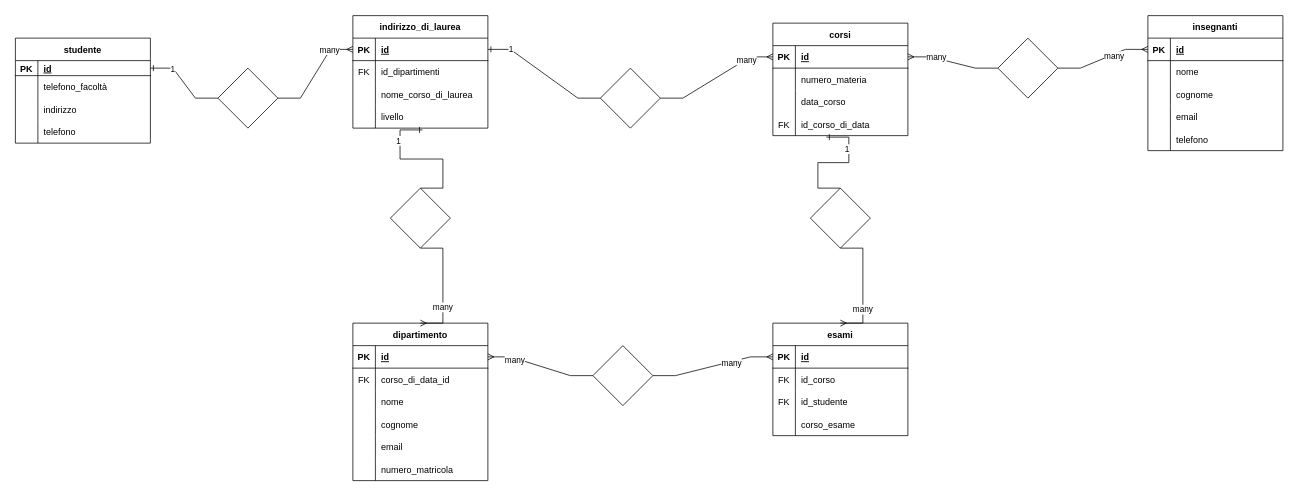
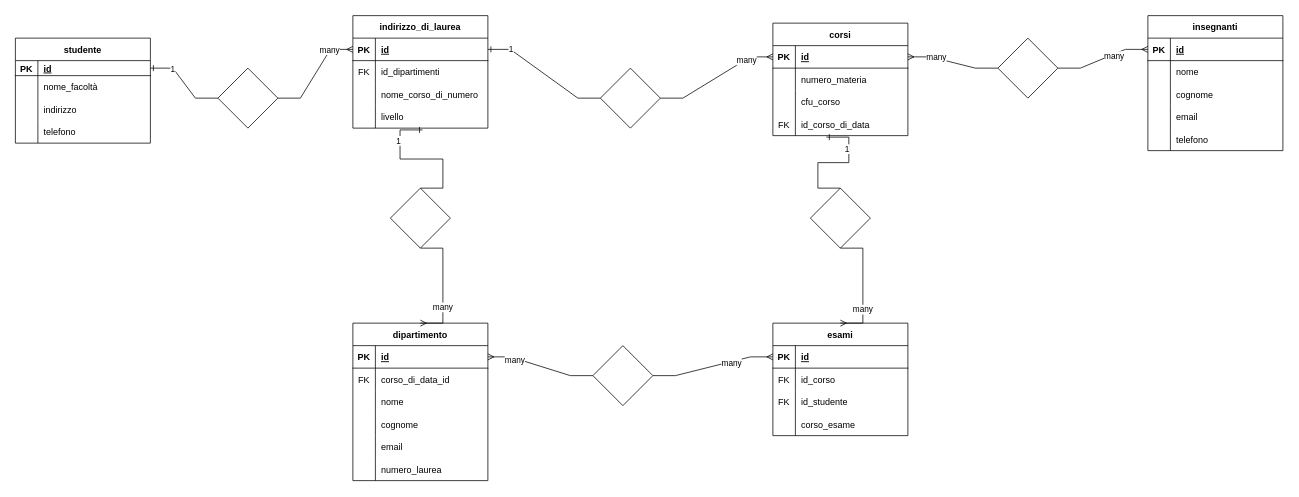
node "telefono_facoltà": label "telefono_facoltà" -> "nome_facoltà"
node "nome_corso_di_laurea": label "nome_corso_di_laurea" -> "nome_corso_di_numero"
node "data_corso": label "data_corso" -> "cfu_corso"
node "numero_matricola": label "numero_matricola" -> "numero_laurea"
